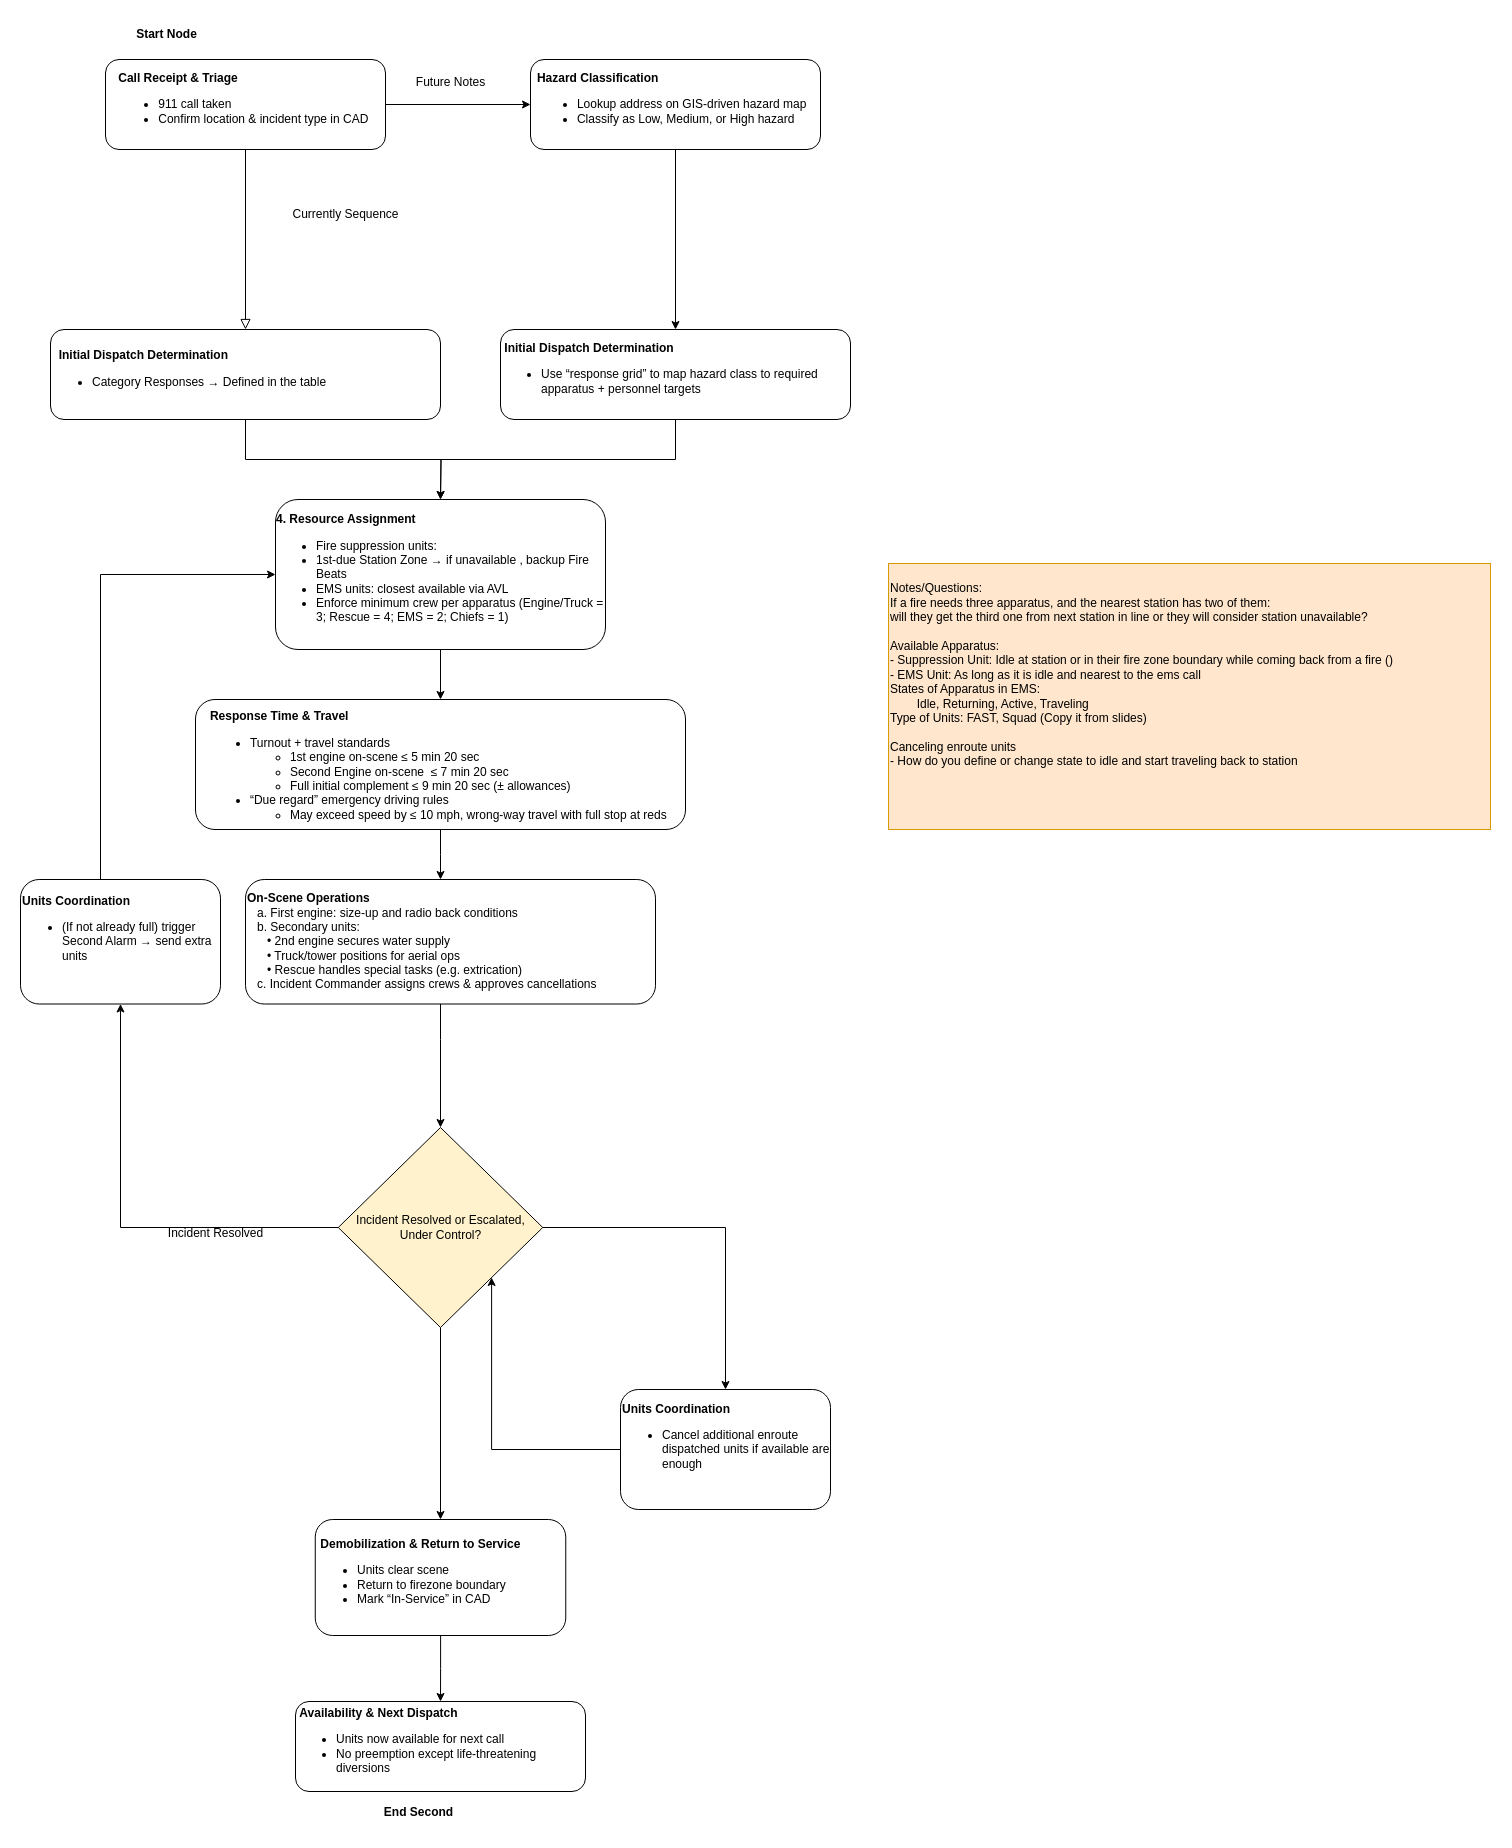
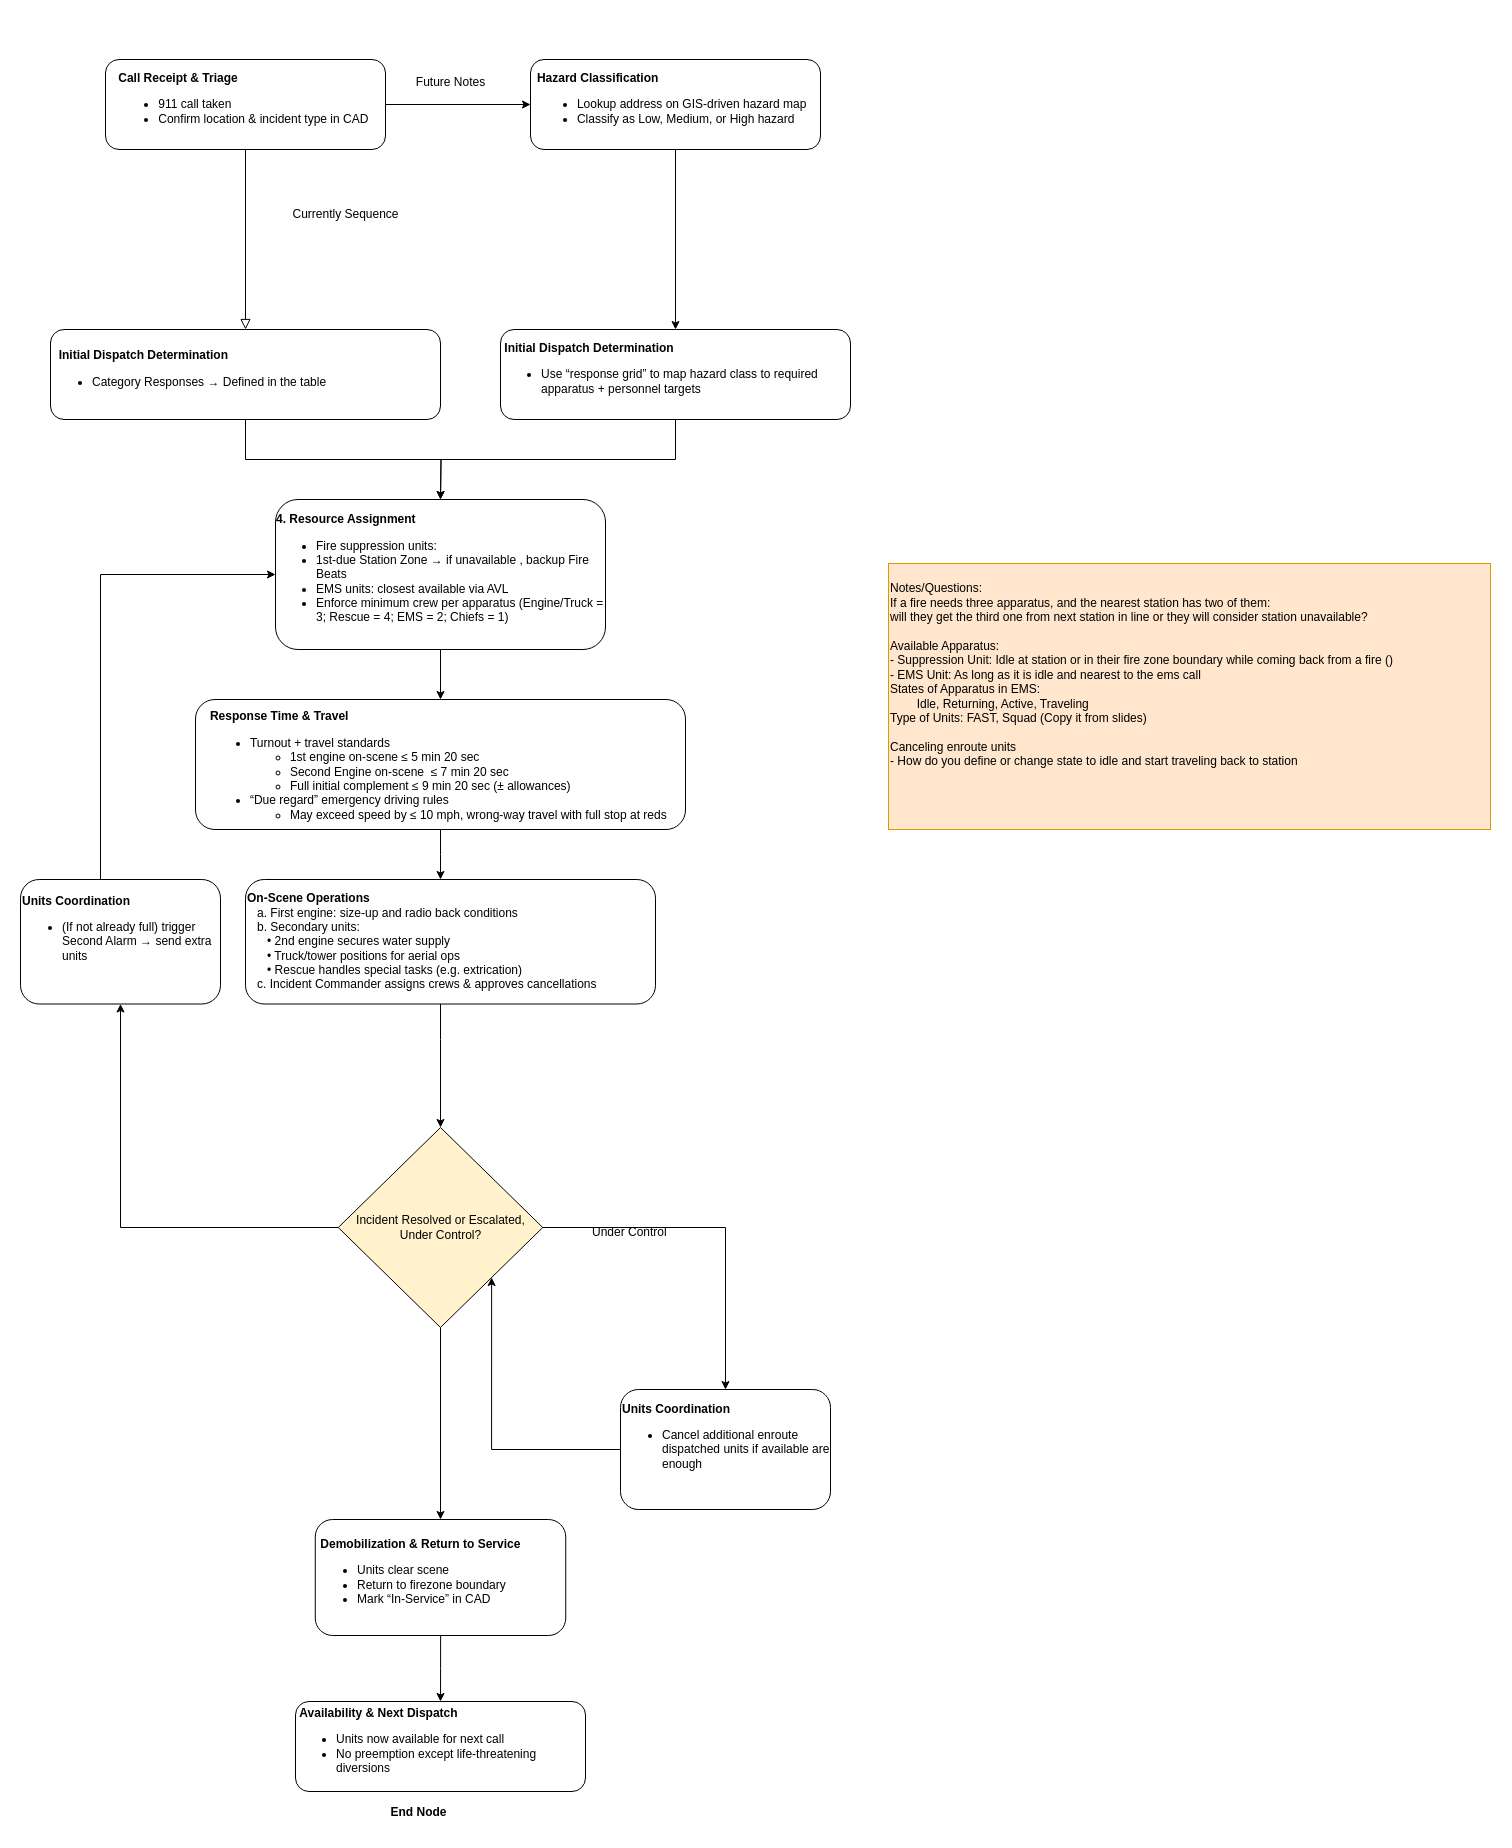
node "Start Node": removed
node "Incident Resolved": removed
node "Under Control": added
node "End Second": label "End Second" -> "End Node"
